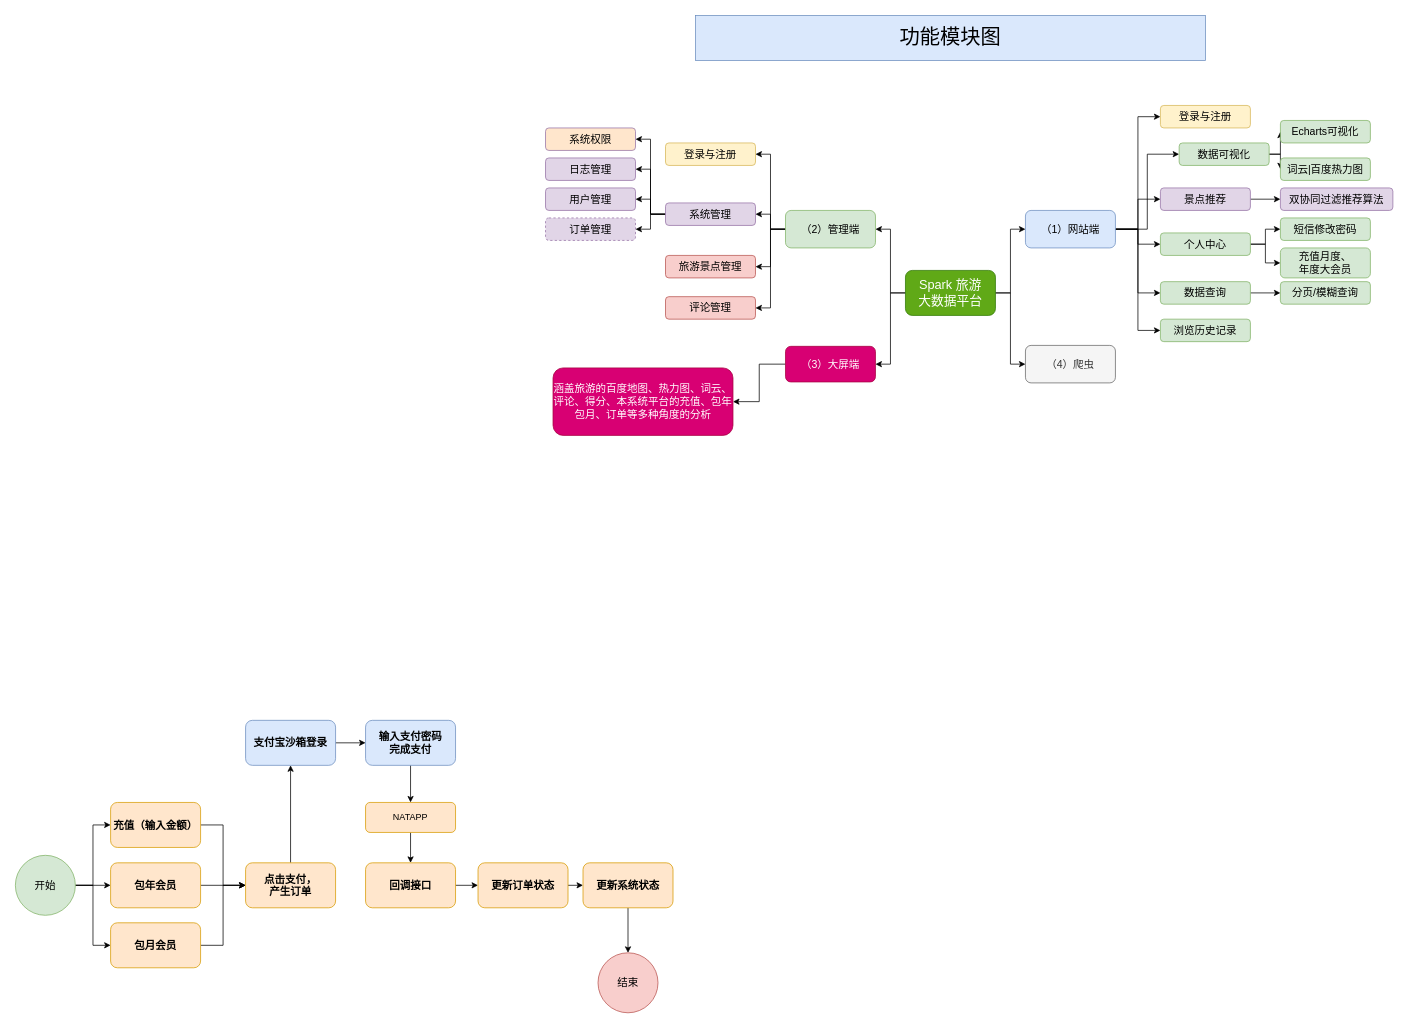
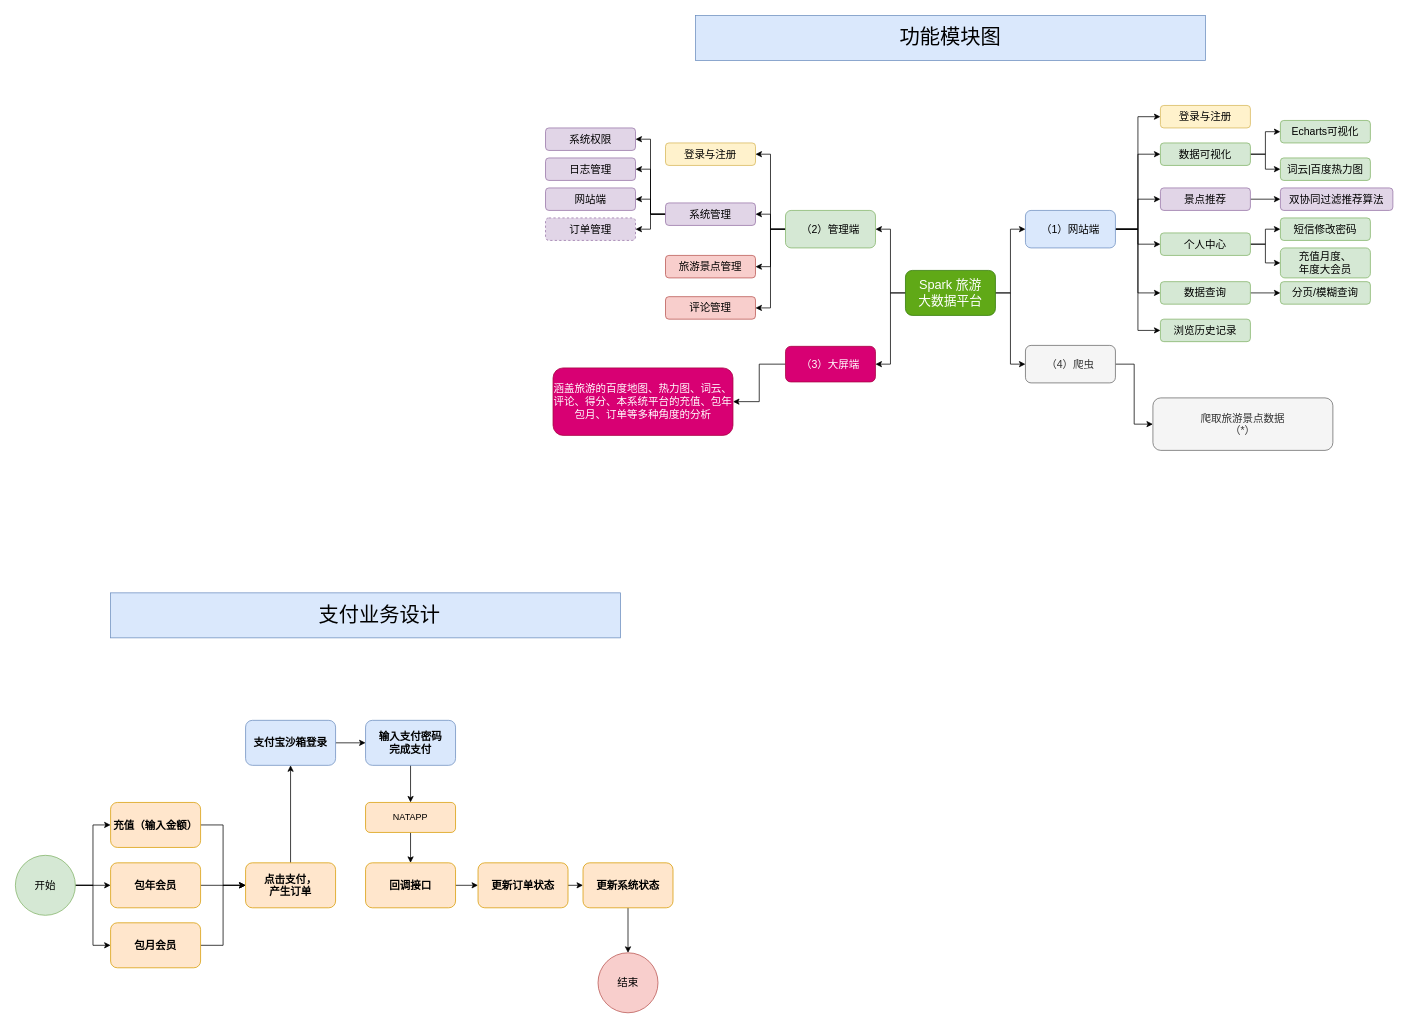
node "系统权限": fillcolor #ffe6cc -> #e1d5e7
node "数据可视化": moved (1224, 154) -> (1206, 154)
node "用户管理": label "用户管理" -> "网站端"
edge "（4）爬虫" -> "爬取旅游景点数据 （*）": added
node "爬取旅游景点数据 （*）": added
node "支付业务设计": added
